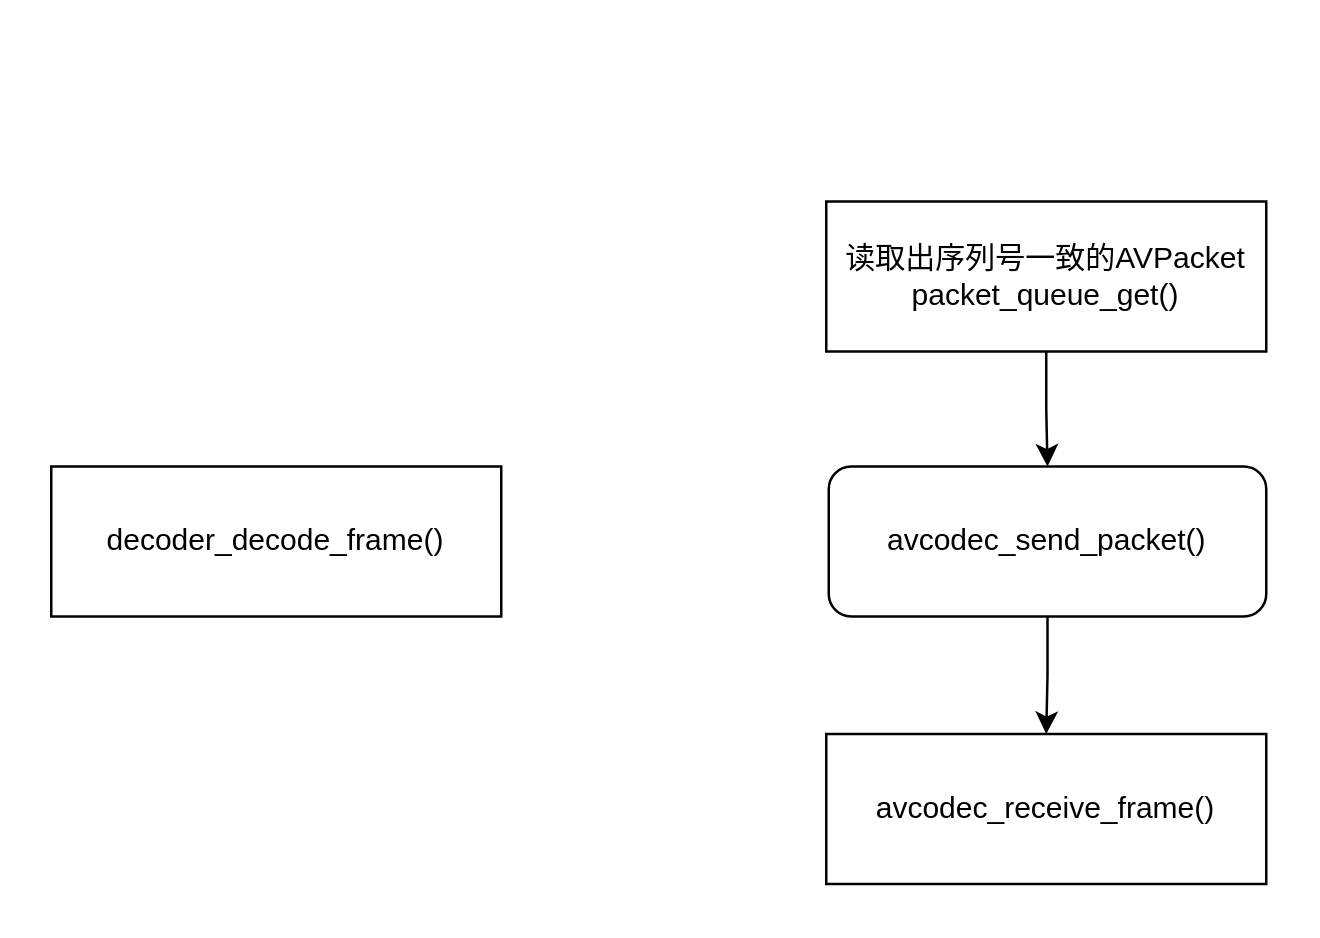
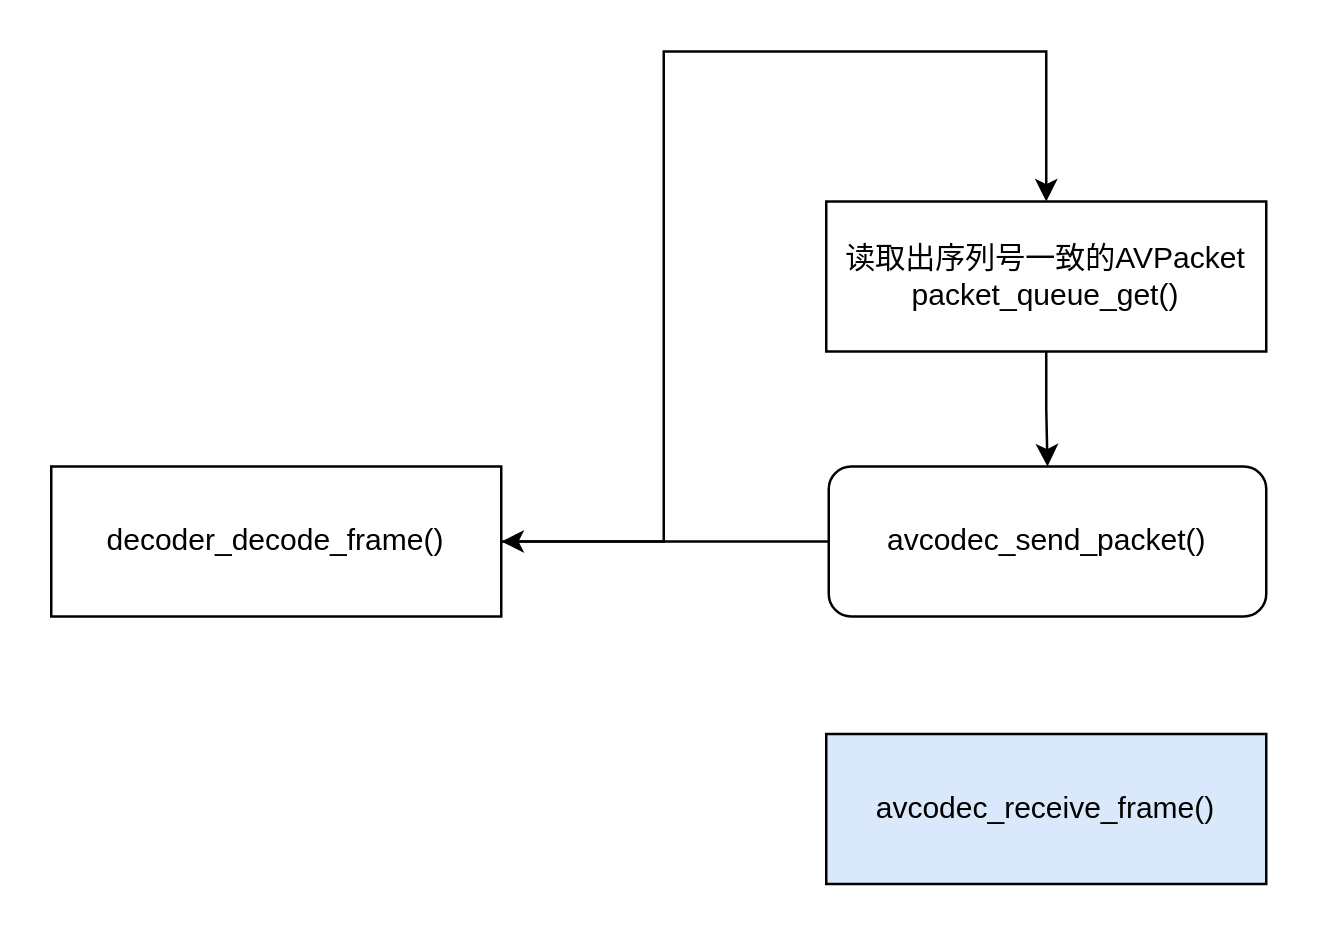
edge "decoder_decode_frame()" -> "读取出序列号一致的AVPacket packet_queue_get()": added
edge "avcodec_send_packet()" -> "avcodec_receive_frame()": now "avcodec_send_packet()" -> "decoder_decode_frame()"
node "avcodec_receive_frame()": fillcolor #ffffff -> #dae8fc
